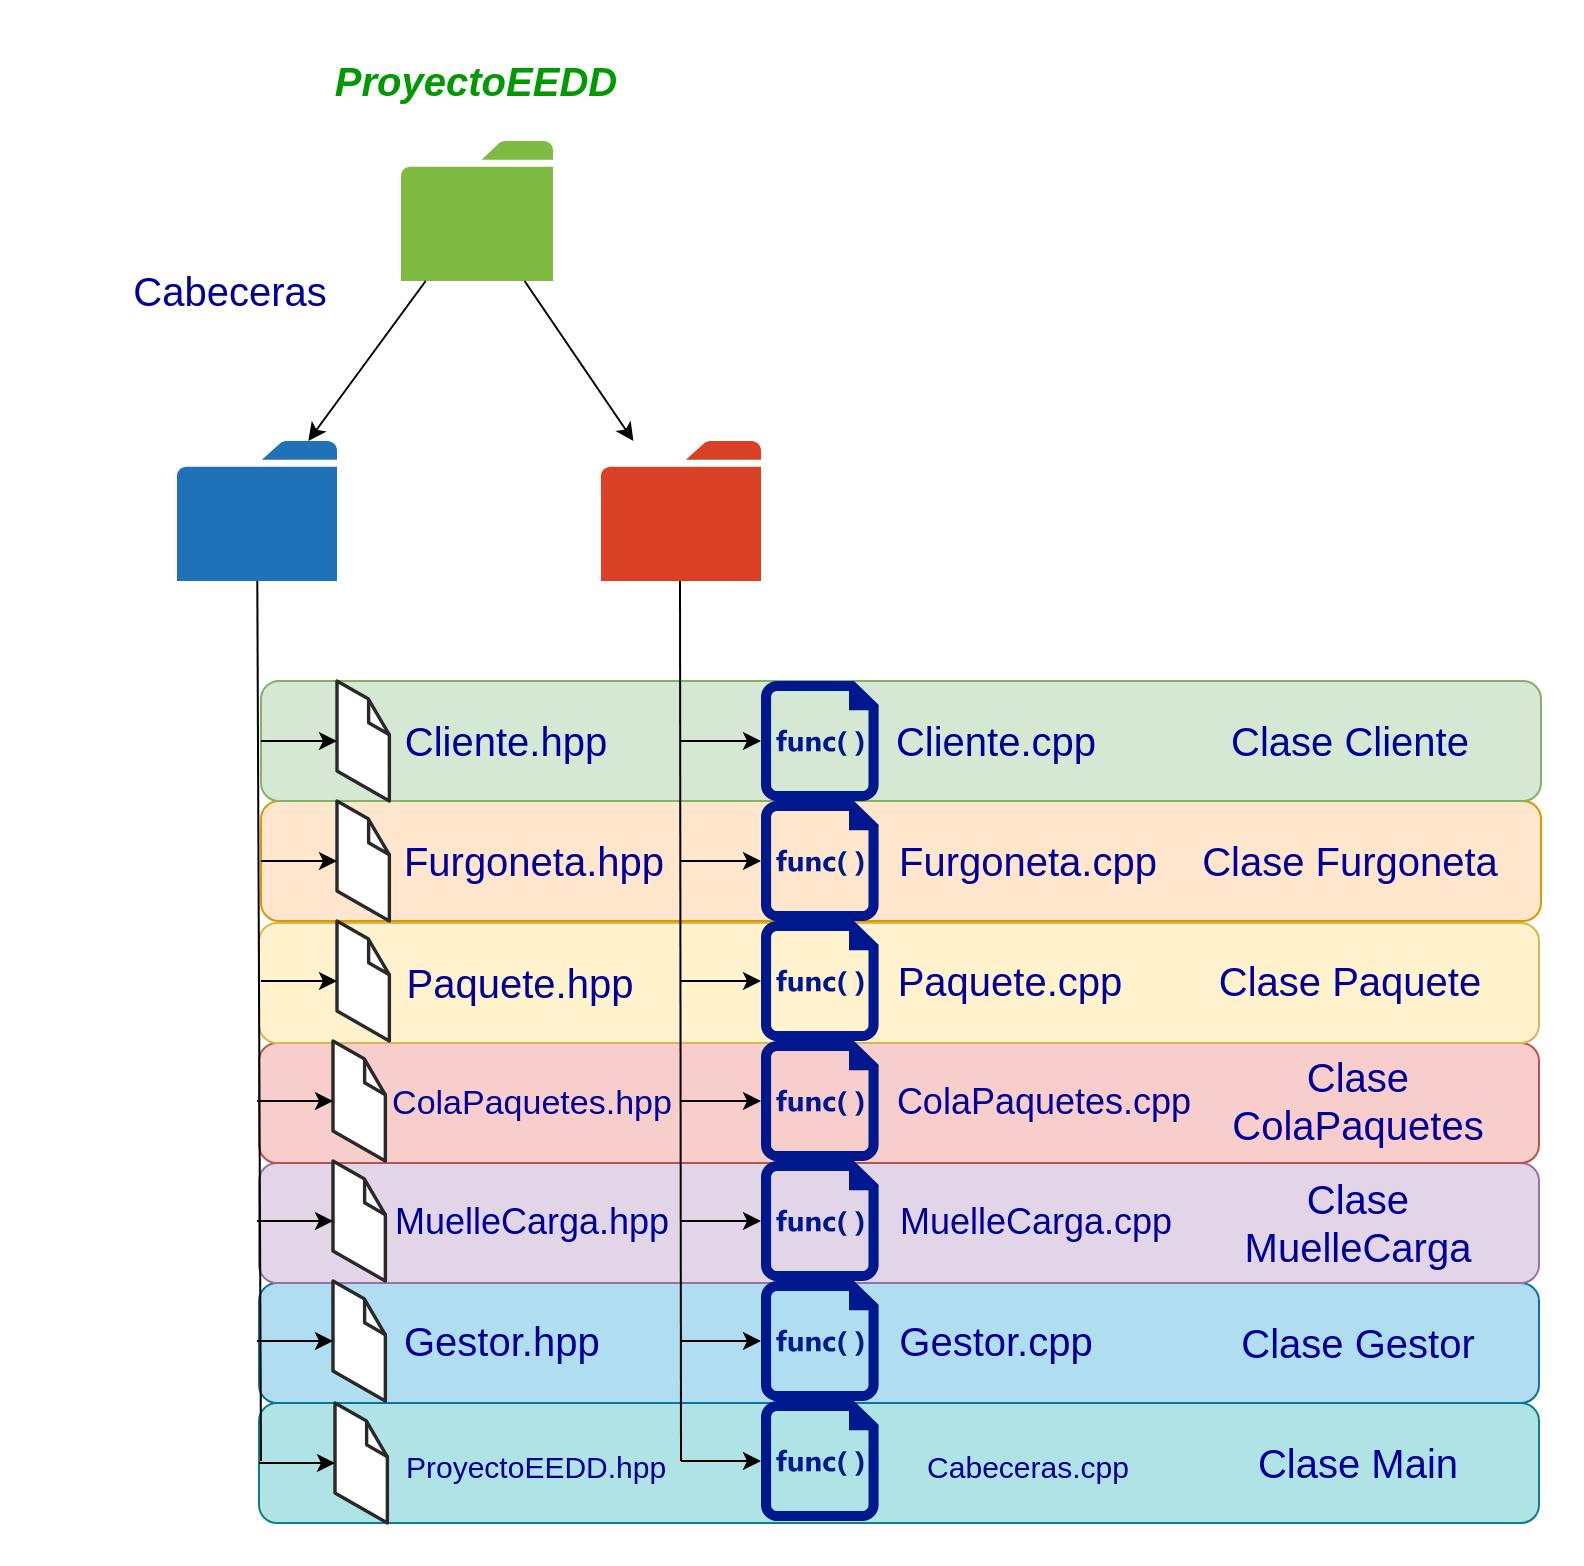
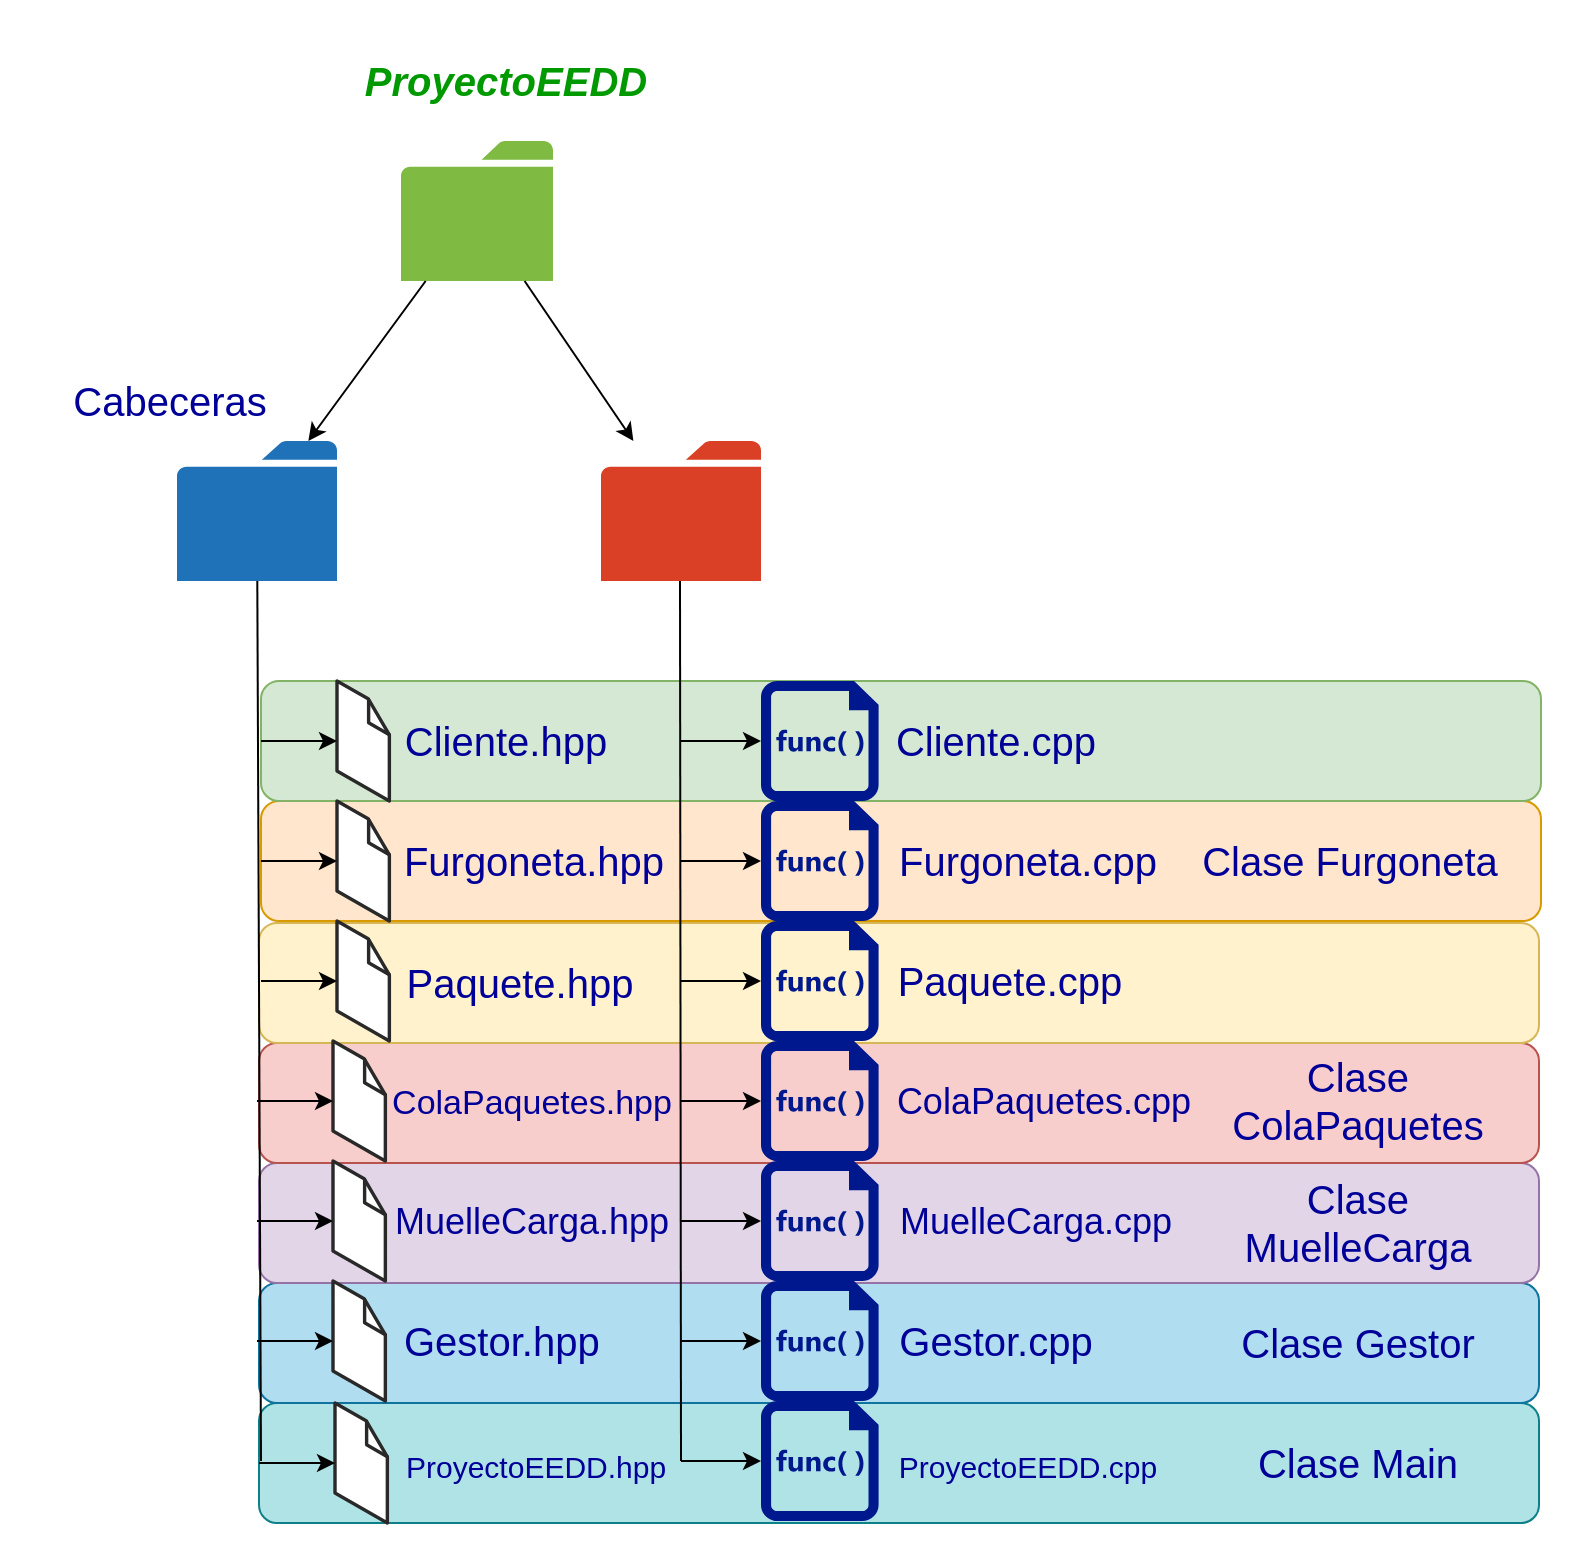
node "ProyectoEEDD": moved (477, 81) -> (507, 81)
node "Cabeceras": moved (231, 291) -> (171, 401)
node "Clase Cliente": removed
node "Clase Paquete": removed
node "Cabeceras.cpp": label "Cabeceras.cpp" -> "ProyectoEEDD.cpp"
